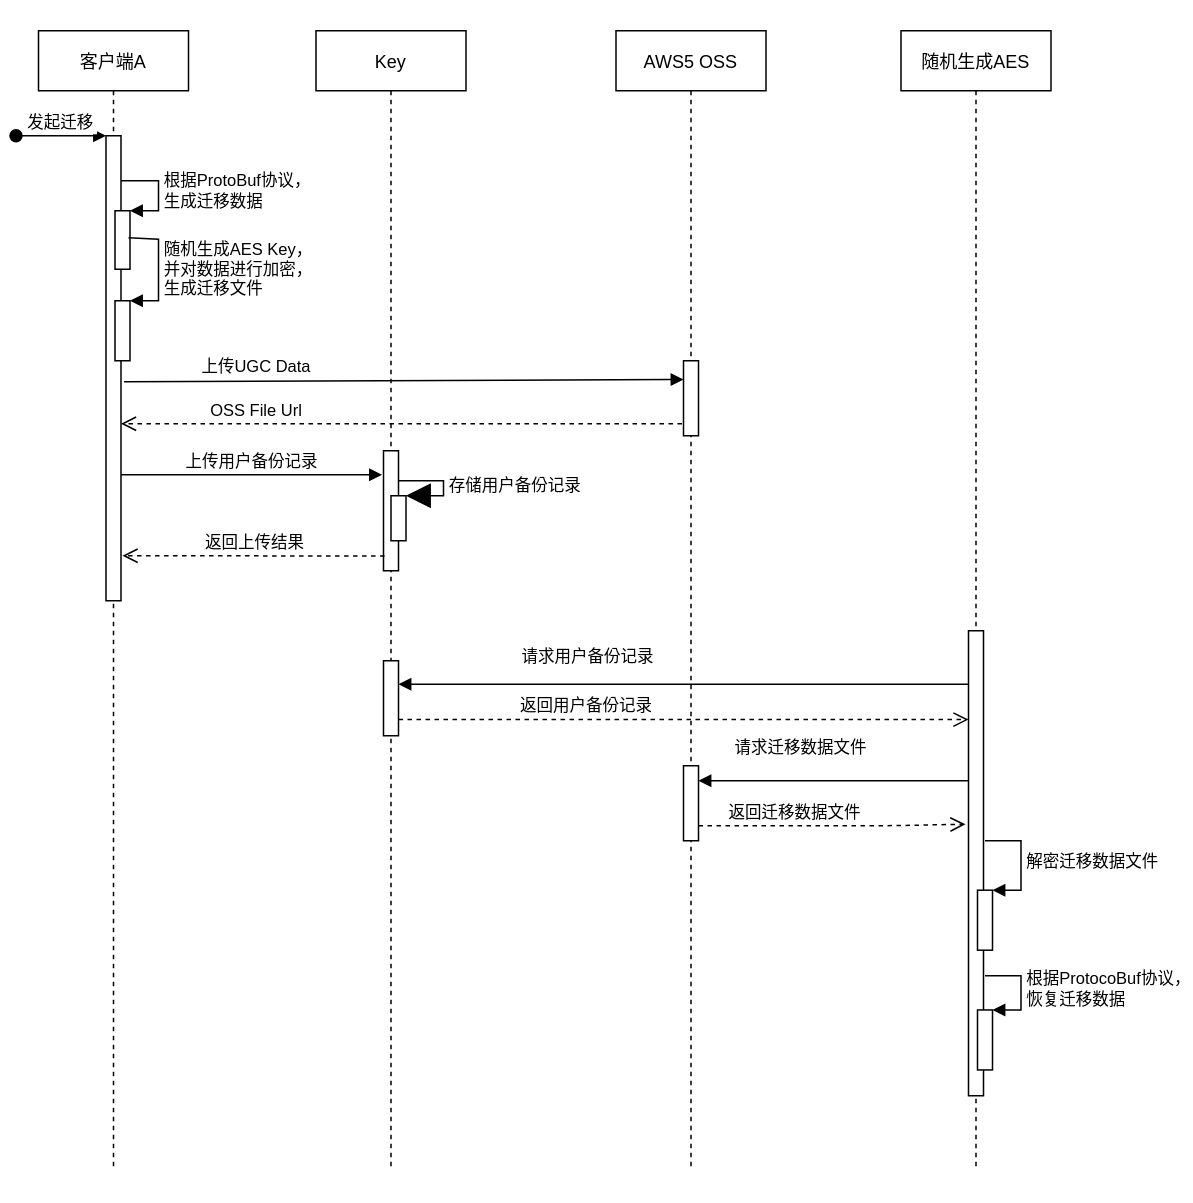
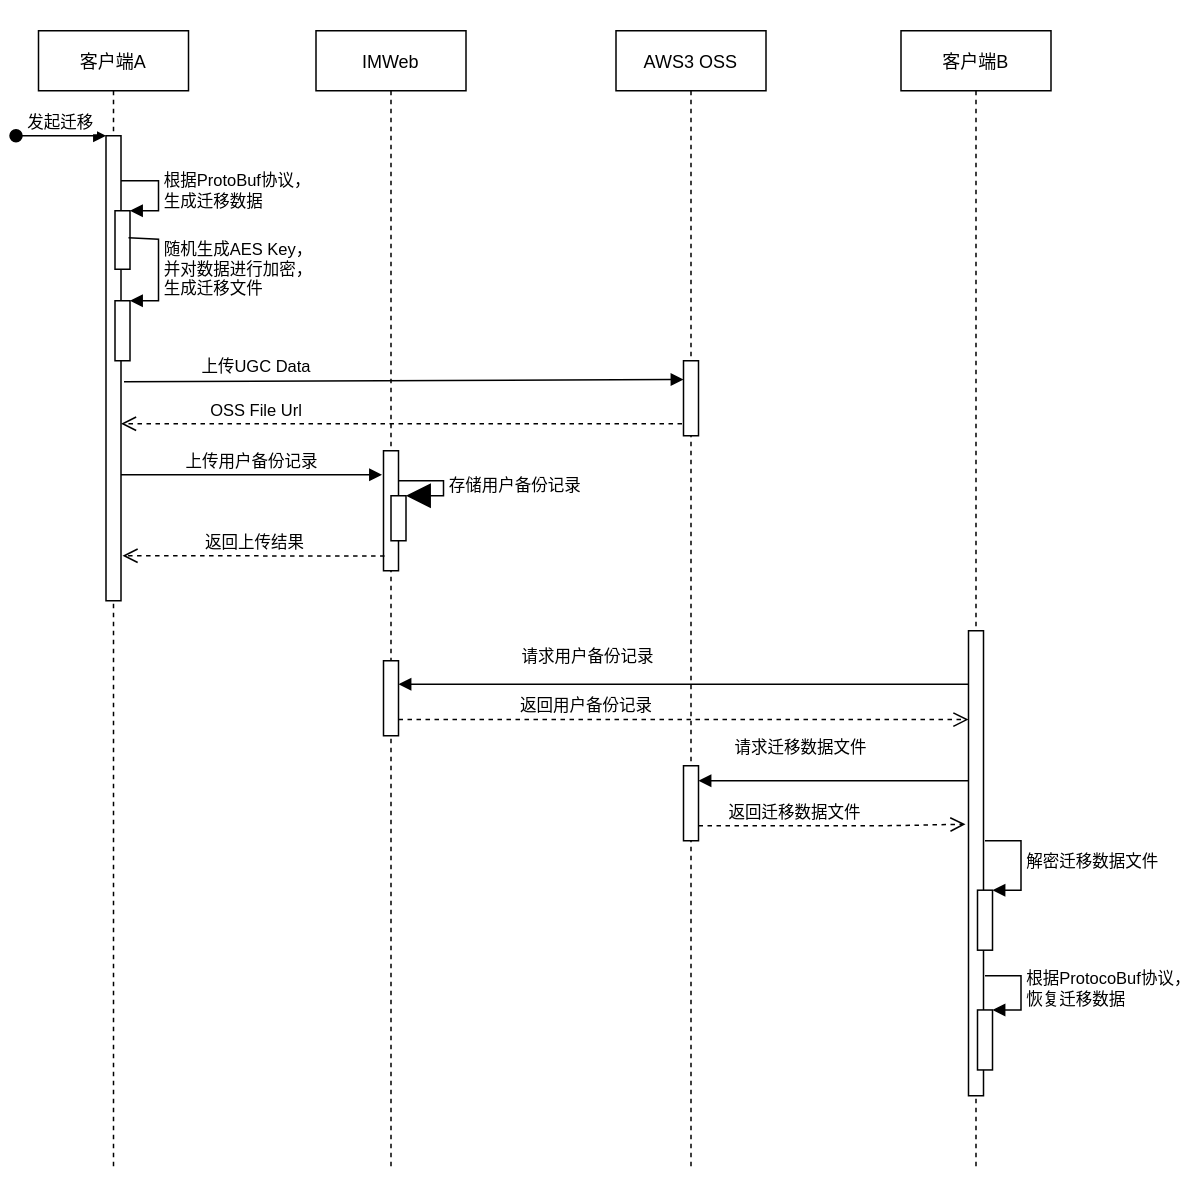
node "Key": label "Key" -> "IMWeb"
node "AWS5 OSS": label "AWS5 OSS" -> "AWS3 OSS"
node "随机生成AES": label "随机生成AES" -> "客户端B"
